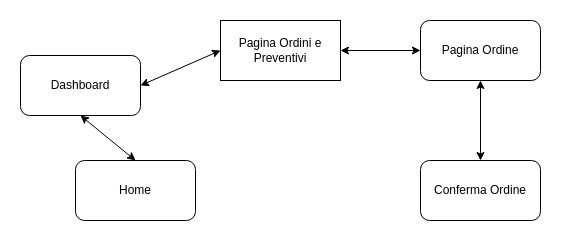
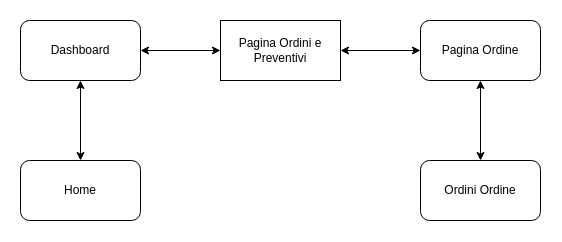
node "Dashboard": moved (81, 86) -> (81, 51)
node "Home": moved (136, 191) -> (81, 191)
node "Conferma Ordine": label "Conferma Ordine" -> "Ordini Ordine"
